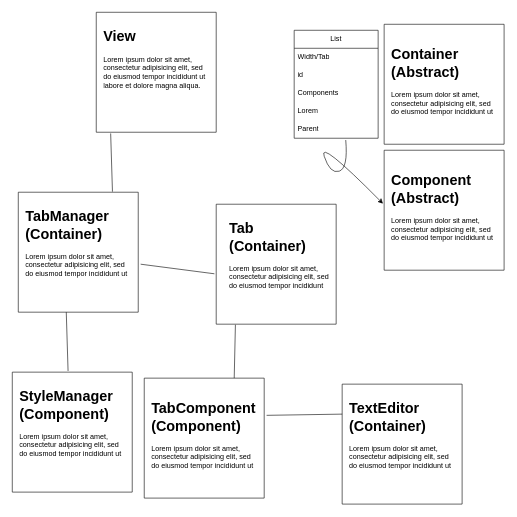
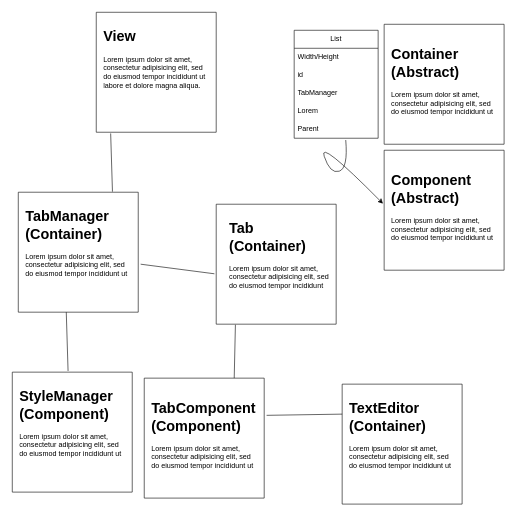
node "Width/Tab": label "Width/Tab" -> "Width/Height"
node "Components": label "Components" -> "TabManager"
